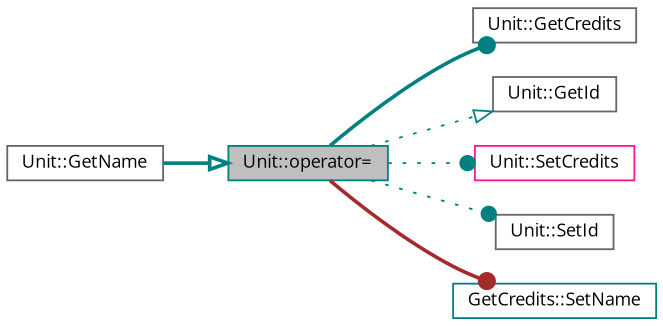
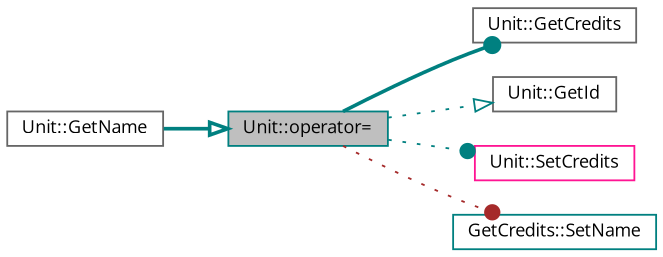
node "Unit::SetId": removed
edge "Unit::operator=" -> "GetCredits::SetName": style bold -> dotted
